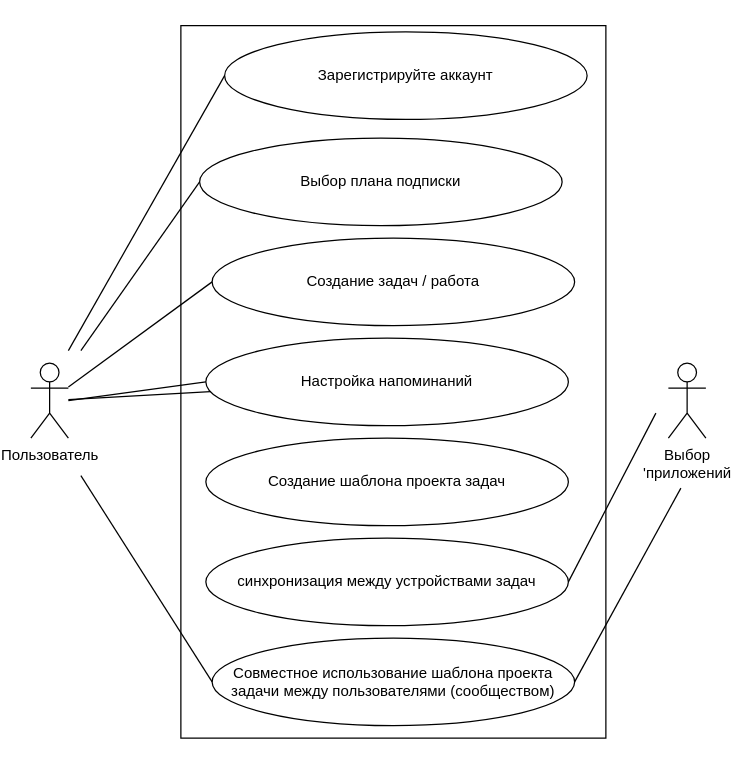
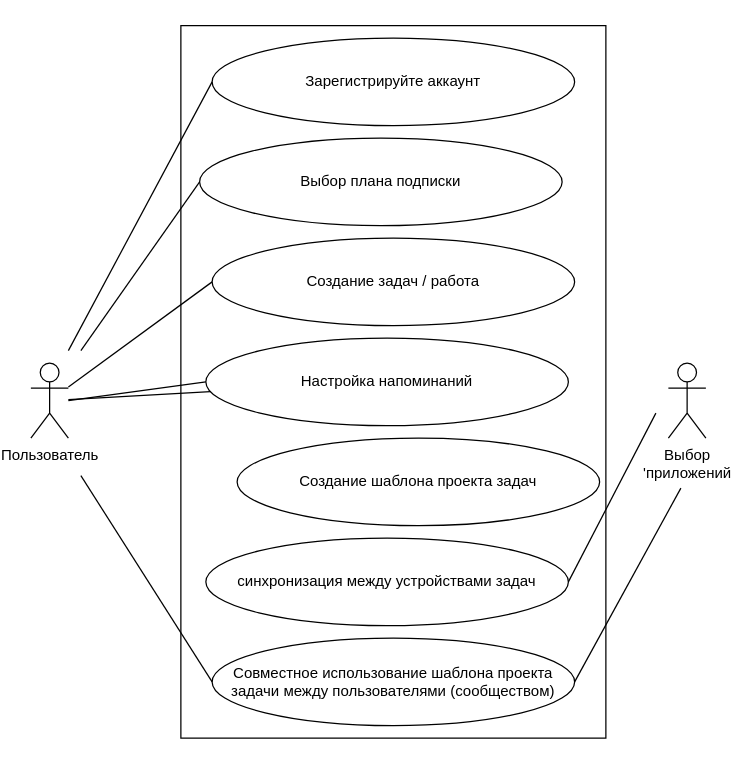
node "Зарегистрируйте аккаунт": moved (406, 76) -> (393, 82)
node "Создание шаблона проекта задач": moved (387, 482) -> (418, 482)
